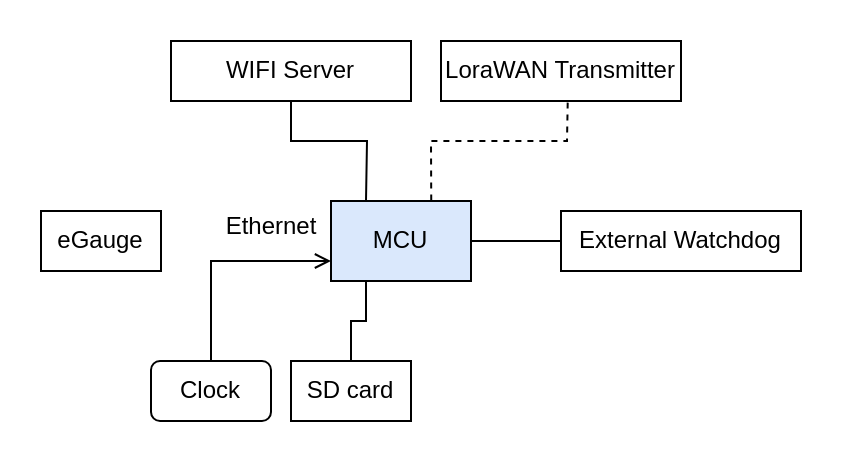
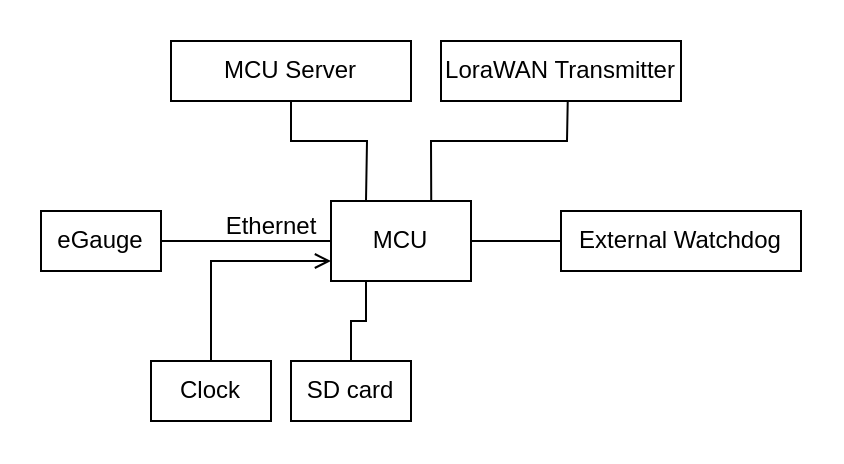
node "WIFI Server": label "WIFI Server" -> "MCU Server"
edge "LoraWAN Transmitter" -- "MCU": style dashed -> solid
edge "eGauge" -- "MCU": added
node "MCU": fillcolor #dae8fc -> #ffffff
node "Clock": shape rounded rectangle -> rectangle
